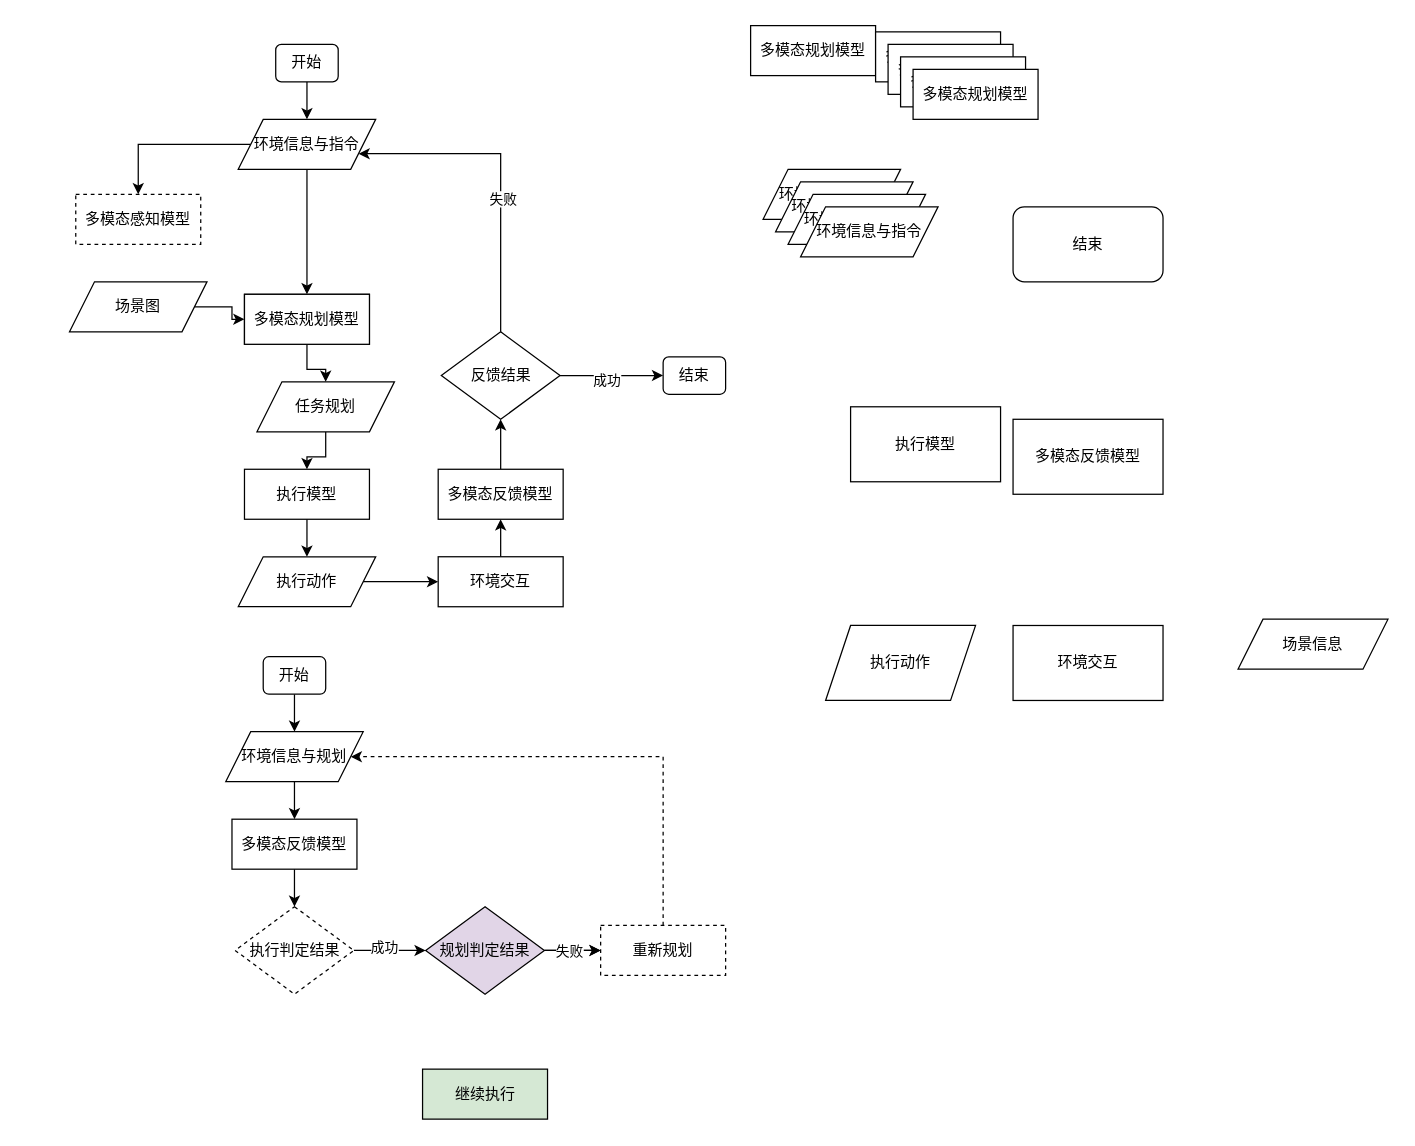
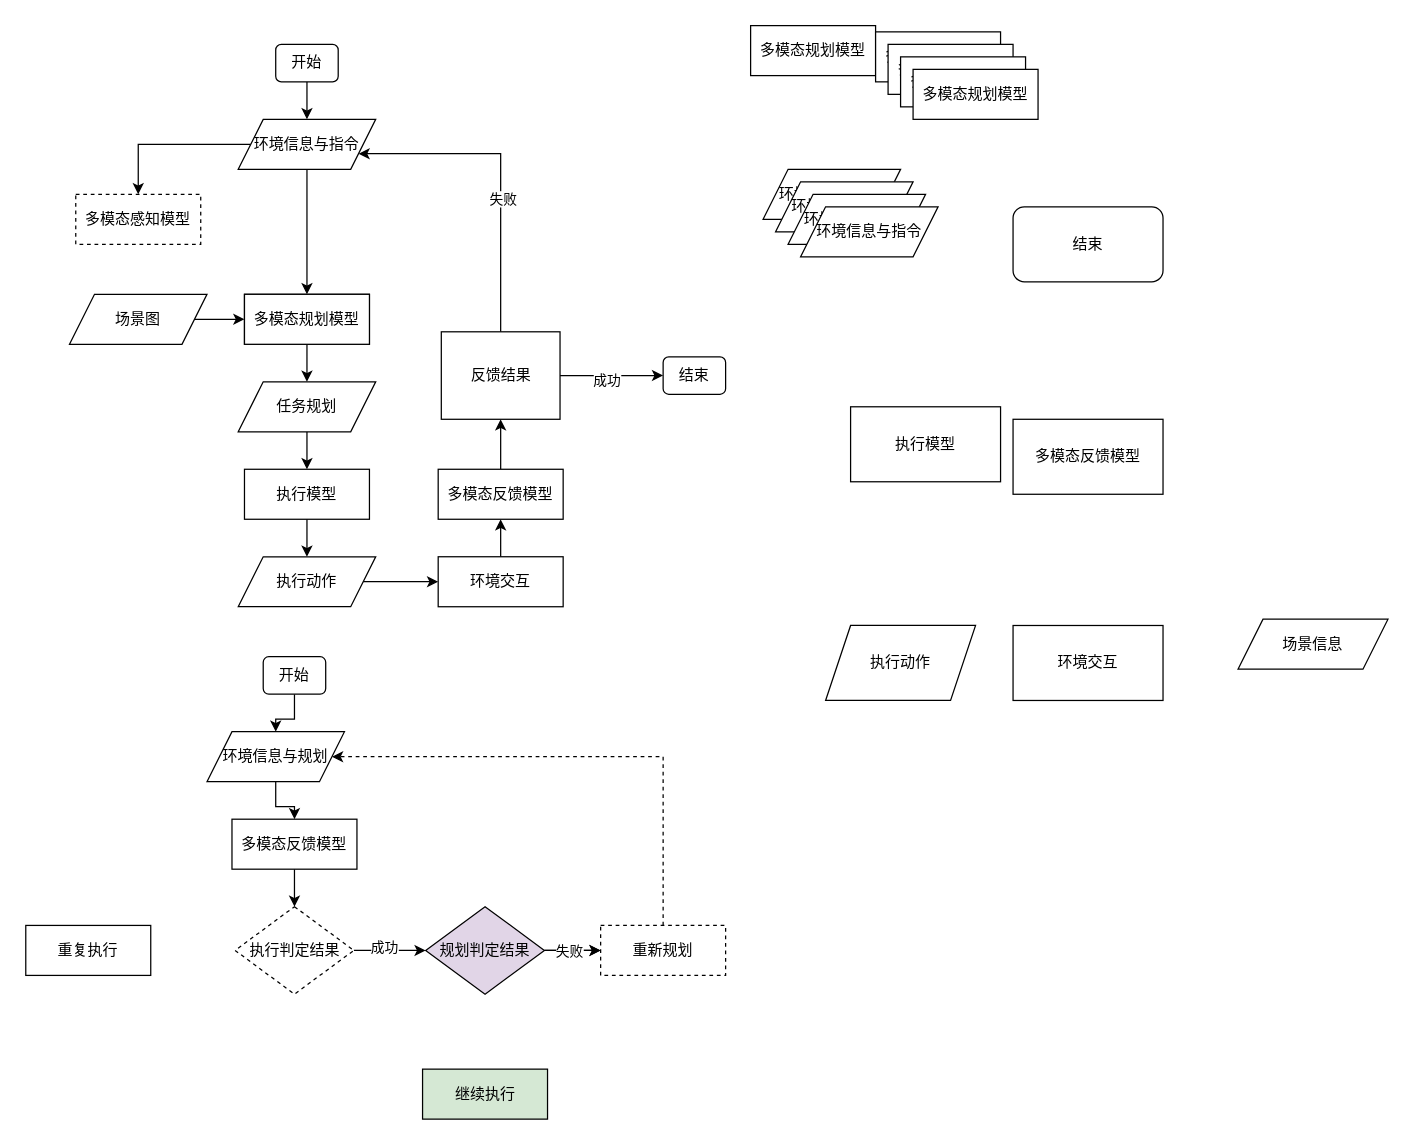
node "场景图": moved (138, 307) -> (138, 319)
node "反馈结果": shape diamond -> rectangle
node "任务规划": moved (326, 407) -> (307, 407)
node "环境信息与规划": moved (294, 757) -> (276, 757)
node "重复执行": added
